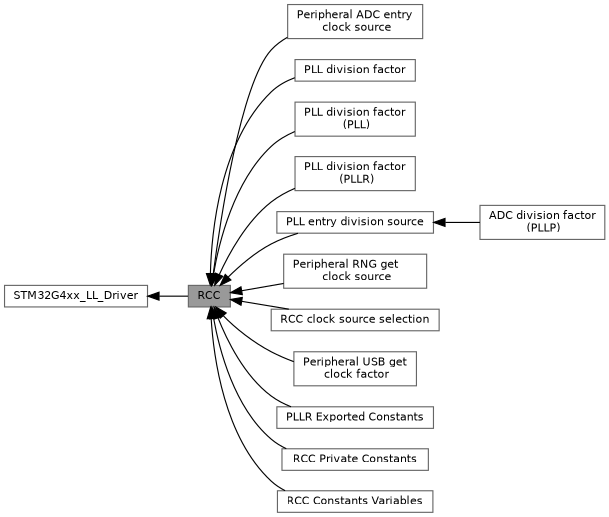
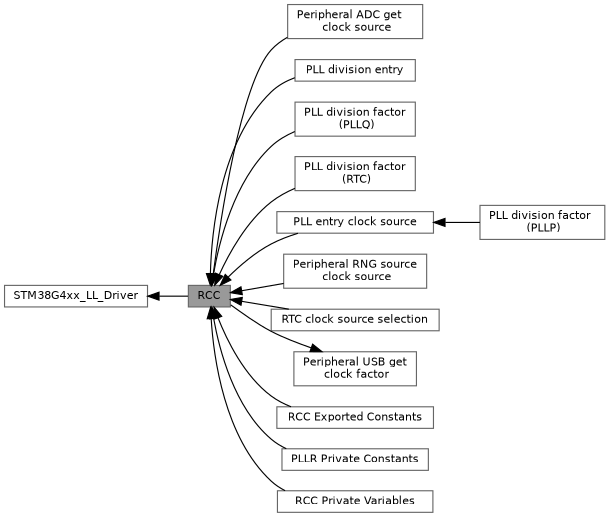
node "Peripheral ADC entry clock source": label "Peripheral ADC entry clock source" -> "Peripheral ADC get clock source"
node "PLL division factor": label "PLL division factor" -> "PLL division entry"
node "PLL division factor (PLL)": label "PLL division factor (PLL)" -> "PLL division factor (PLLQ)"
node "PLL division factor (PLLR)": label "PLL division factor (PLLR)" -> "PLL division factor (RTC)"
node "PLL entry division source": label "PLL entry division source" -> "PLL entry clock source"
node "ADC division factor (PLLP)": label "ADC division factor (PLLP)" -> "PLL division factor (PLLP)"
node "Peripheral RNG get clock source": label "Peripheral RNG get clock source" -> "Peripheral RNG source clock source"
node "STM32G4xx_LL_Driver": label "STM32G4xx_LL_Driver" -> "STM38G4xx_LL_Driver"
node "RCC clock source selection": label "RCC clock source selection" -> "RTC clock source selection"
edge "Peripheral USB get clock factor" -> "RCC": reversed
node "PLLR Exported Constants": label "PLLR Exported Constants" -> "RCC Exported Constants"
node "RCC Private Constants": label "RCC Private Constants" -> "PLLR Private Constants"
node "RCC Constants Variables": label "RCC Constants Variables" -> "RCC Private Variables"
